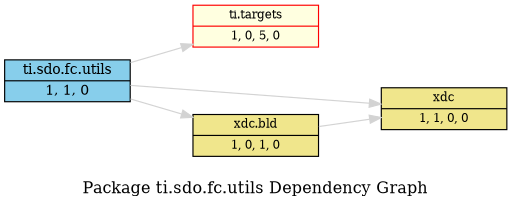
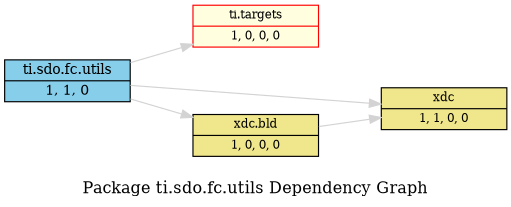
node "ti.targets": text "1, 0, 5, 0" -> "1, 0, 0, 0"
node "xdc.bld": text "1, 0, 1, 0" -> "1, 0, 0, 0"
